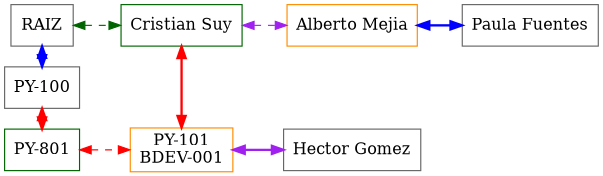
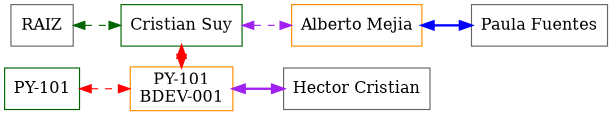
node "PY-100": removed
node "PY-801": label "PY-801" -> "PY-101"
node "Hector Gomez": label "Hector Gomez" -> "Hector Cristian"
